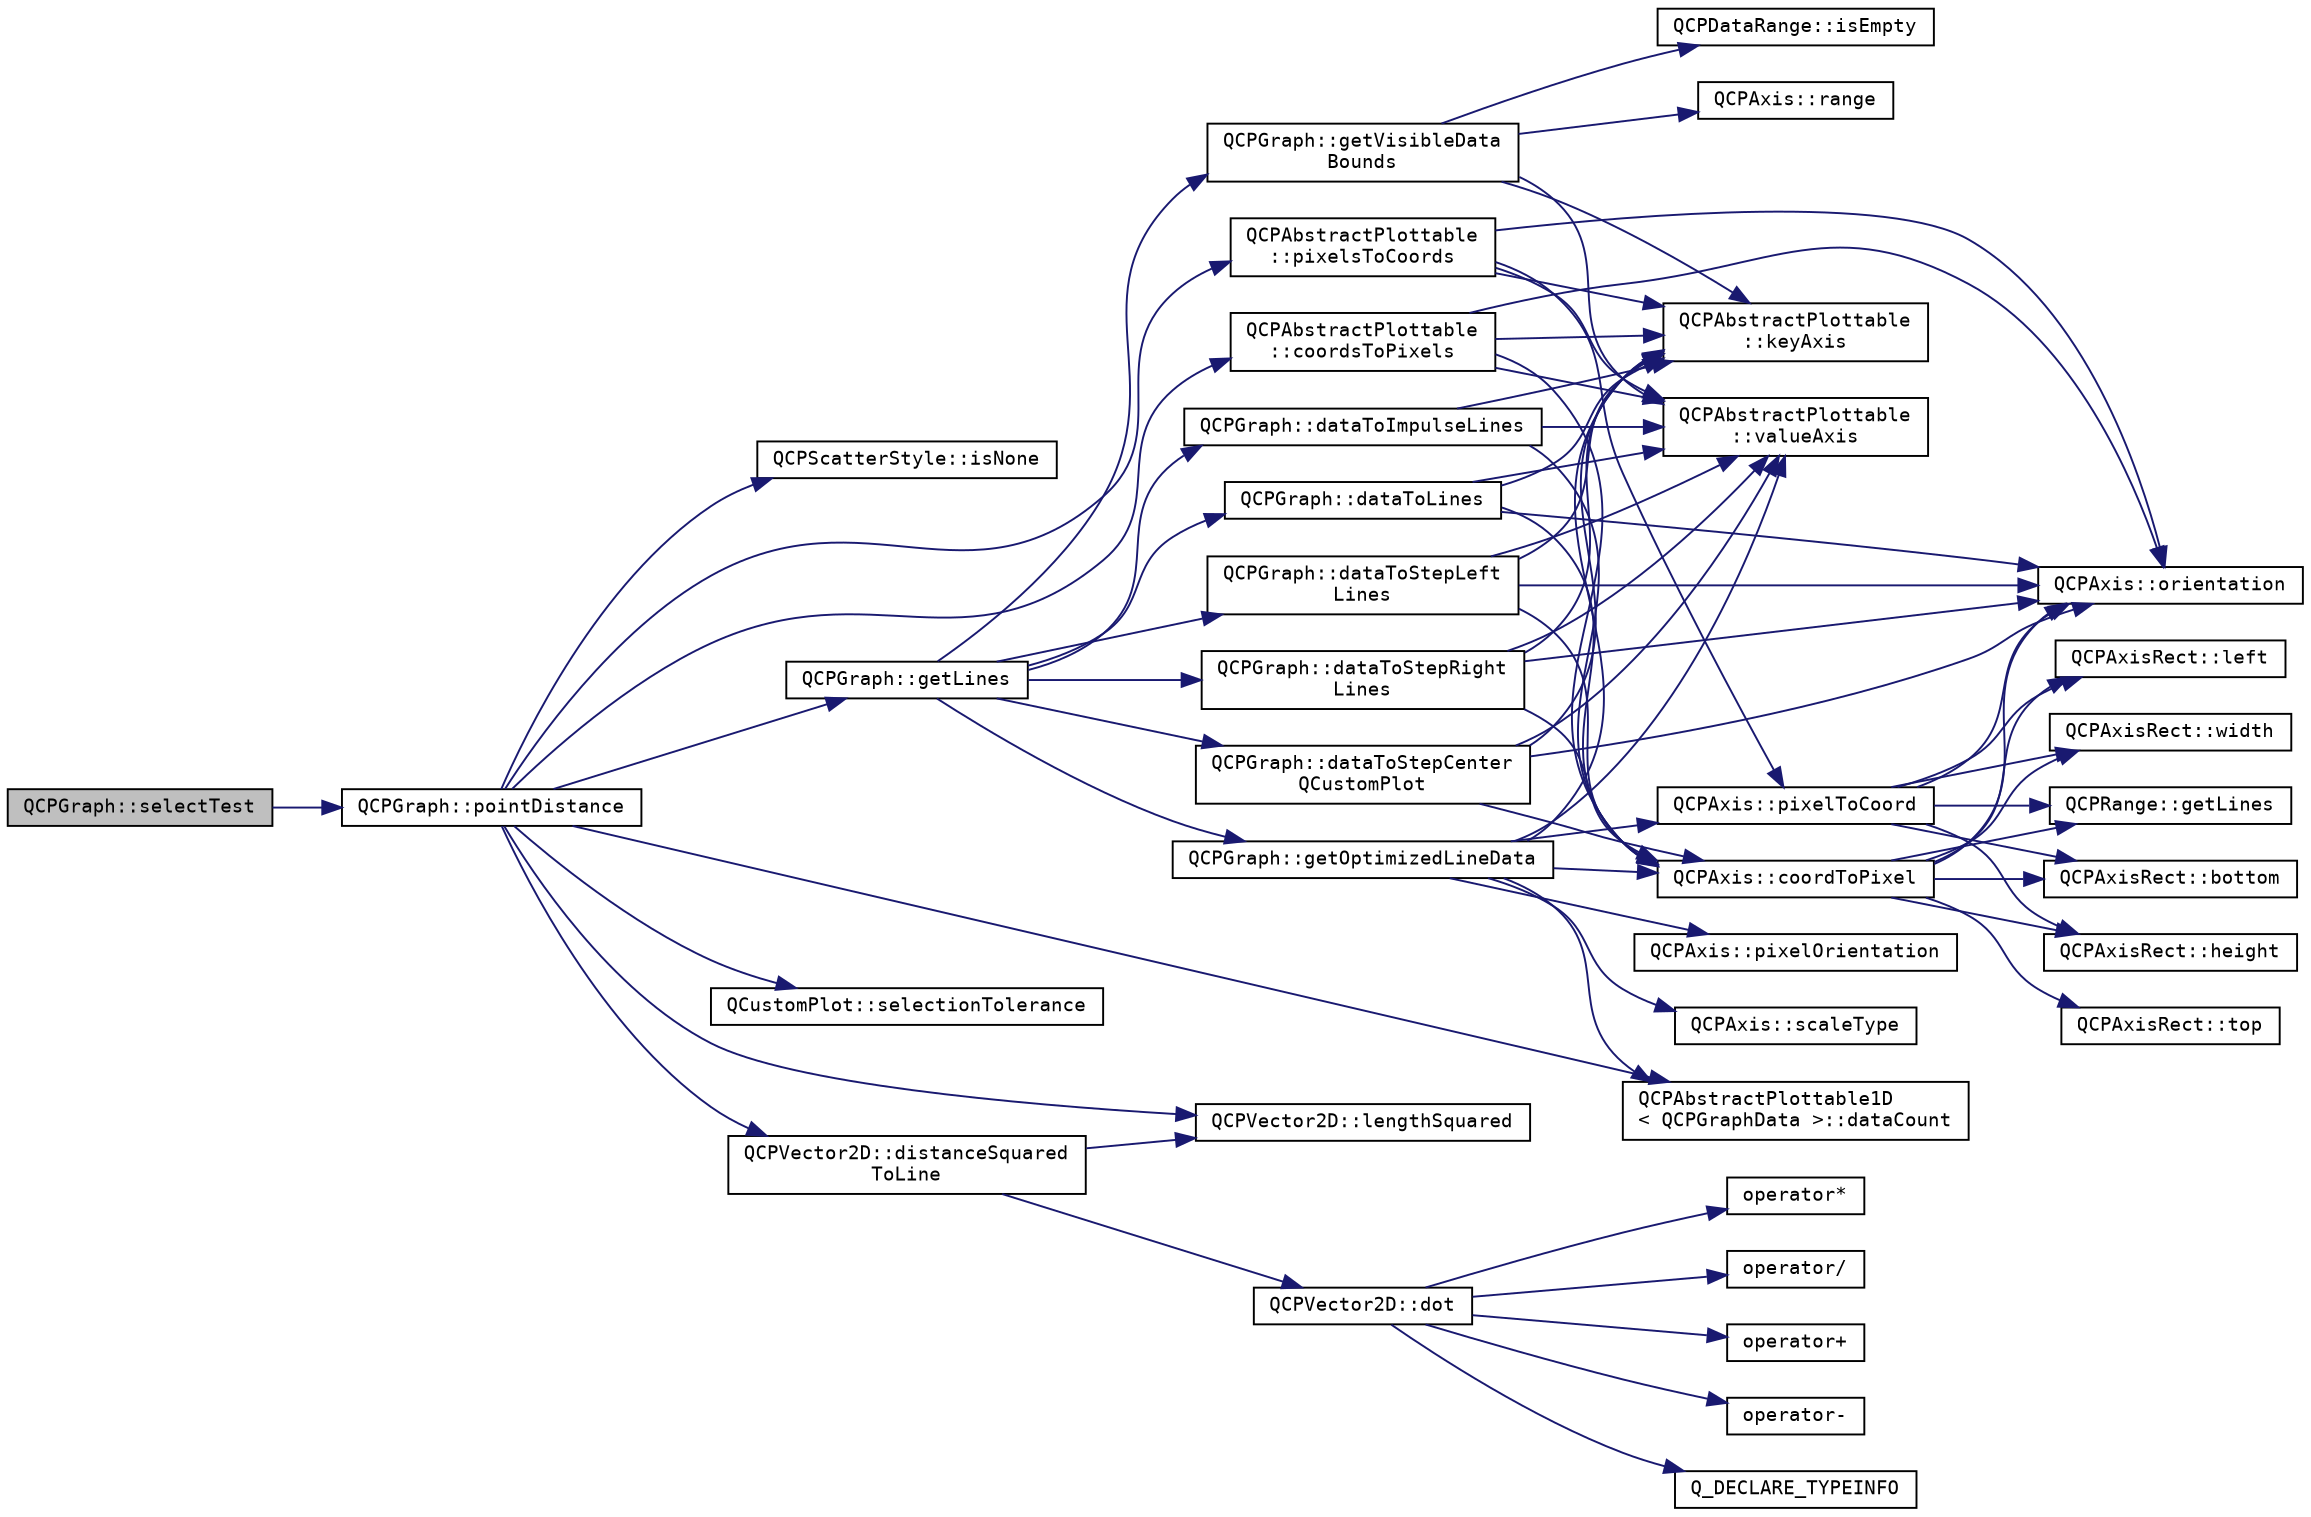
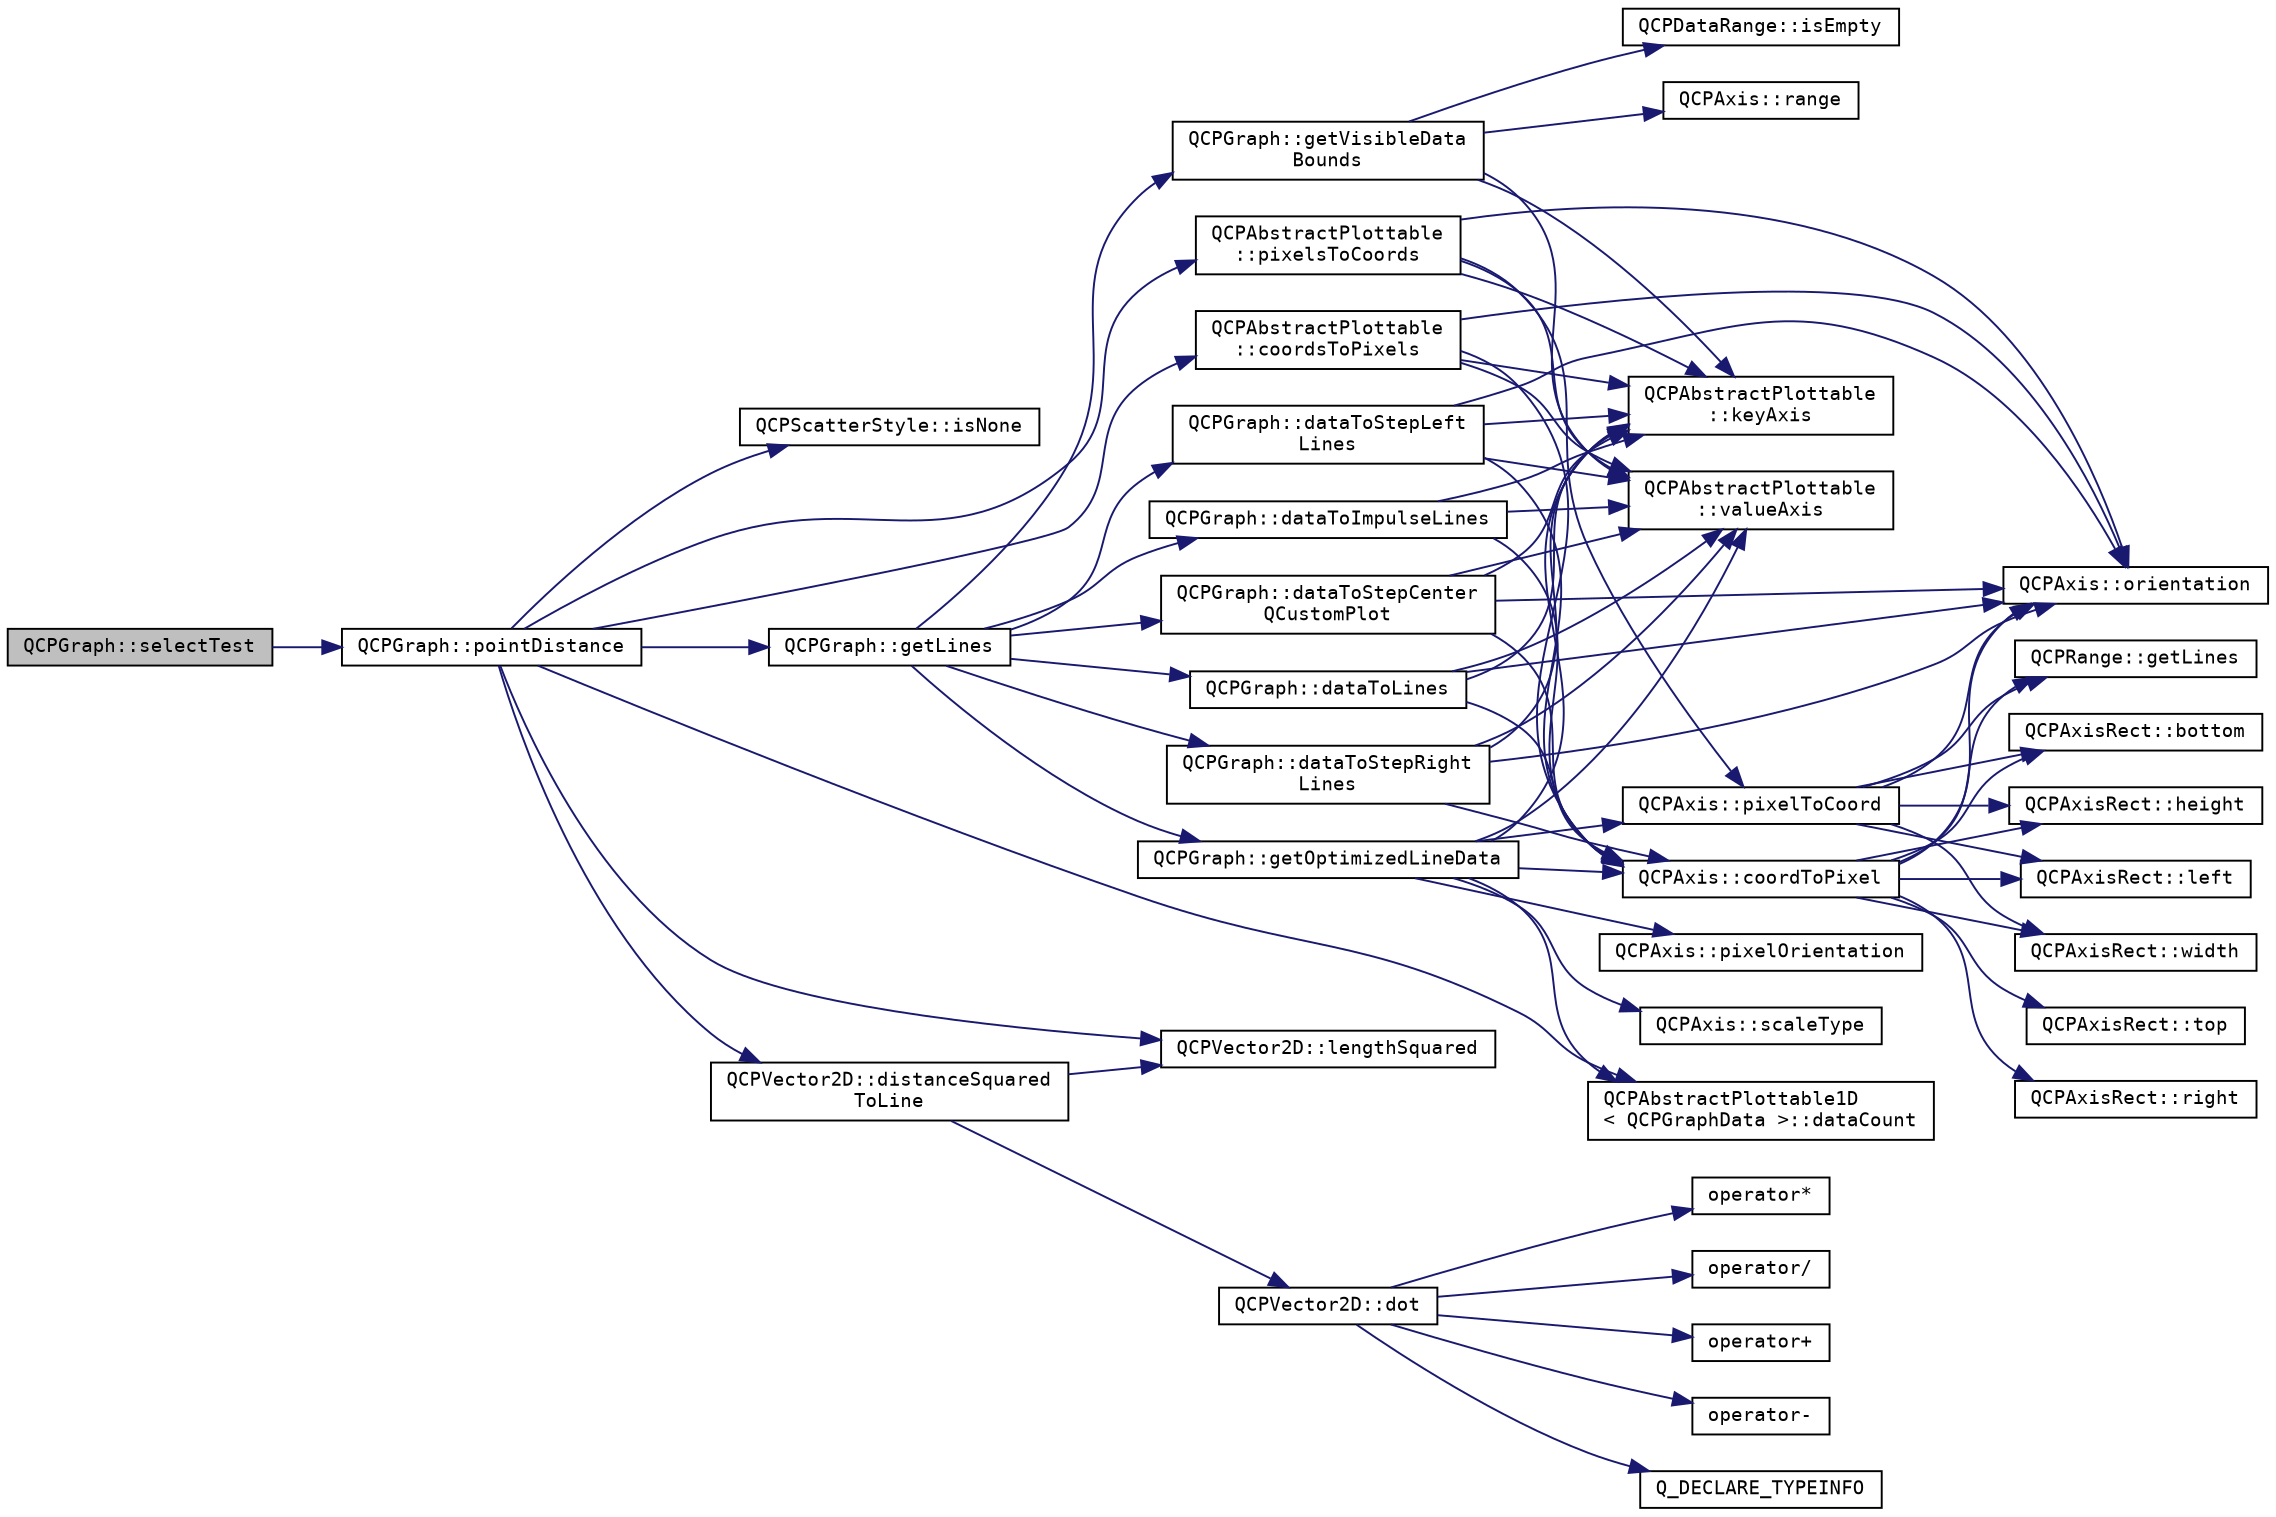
node "QCustomPlot::selectionTolerance": removed
node "QCPAxisRect::right": added
